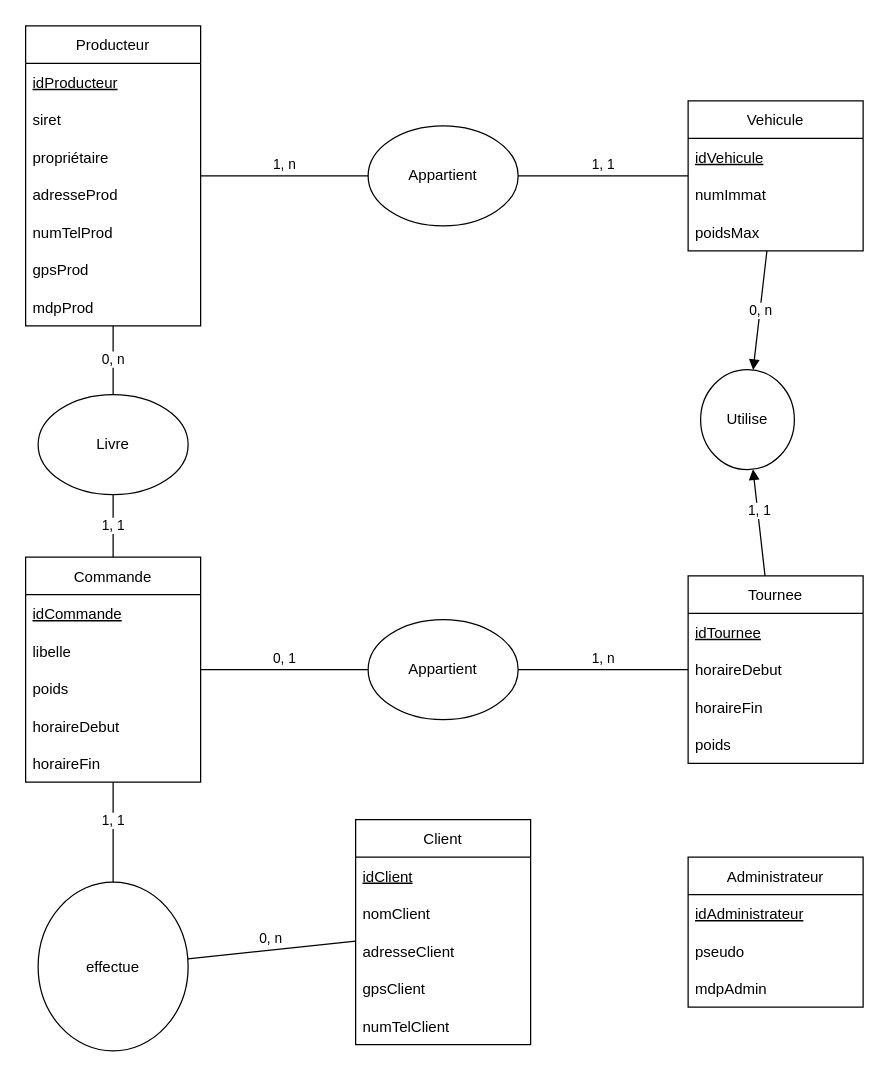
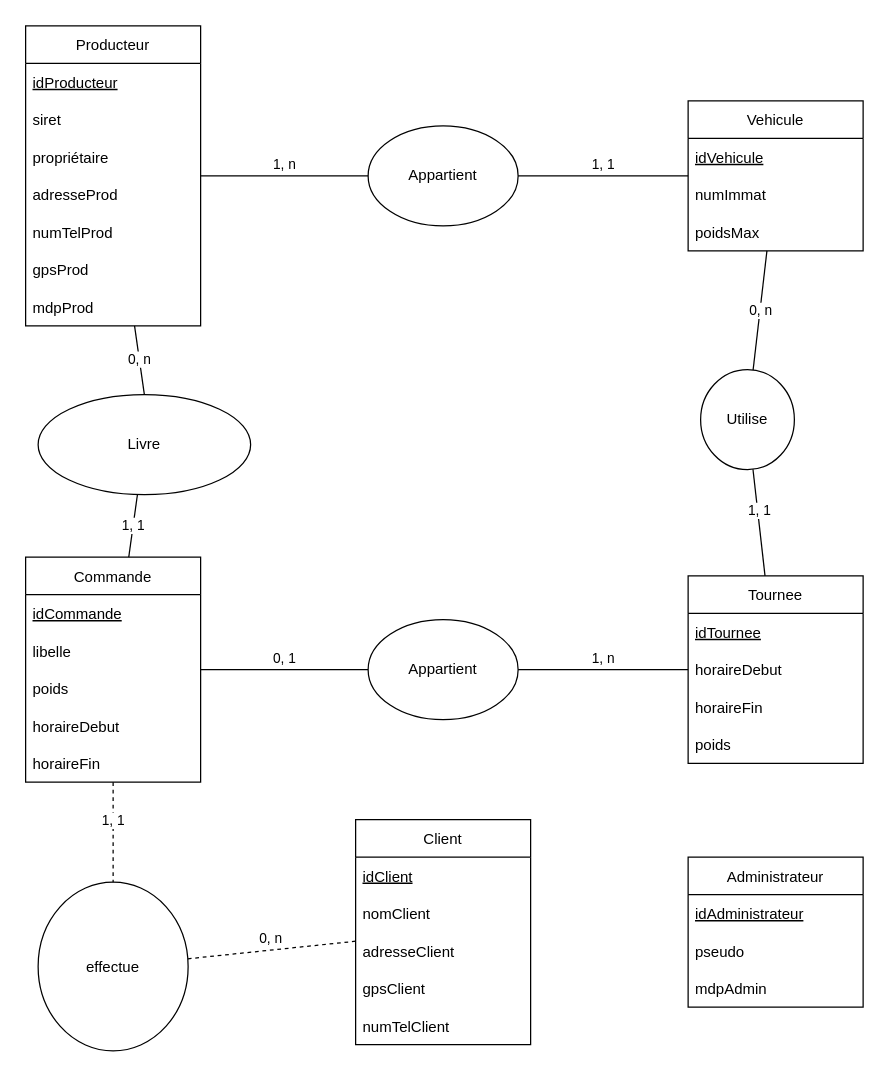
edge "Vehicule" -> "Utilise": arrowhead block -> none
node "Livre": size 150x100 -> 213x100
edge "Tournee" -> "Utilise": arrowhead block -> none
edge "Commande" -- "effectue": style solid -> dashed
edge "Client" -- "effectue": style solid -> dashed
